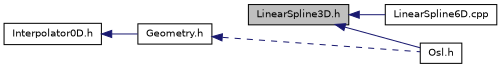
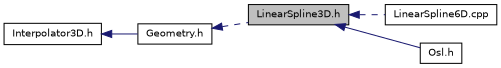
edge "LinearSpline6D.cpp" -> "LinearSpline3D.h": style solid -> dashed
node "Interpolator0D.h": label "Interpolator0D.h" -> "Interpolator3D.h"
edge "Osl.h" -> "Geometry.h": now "LinearSpline3D.h" -> "Geometry.h"
